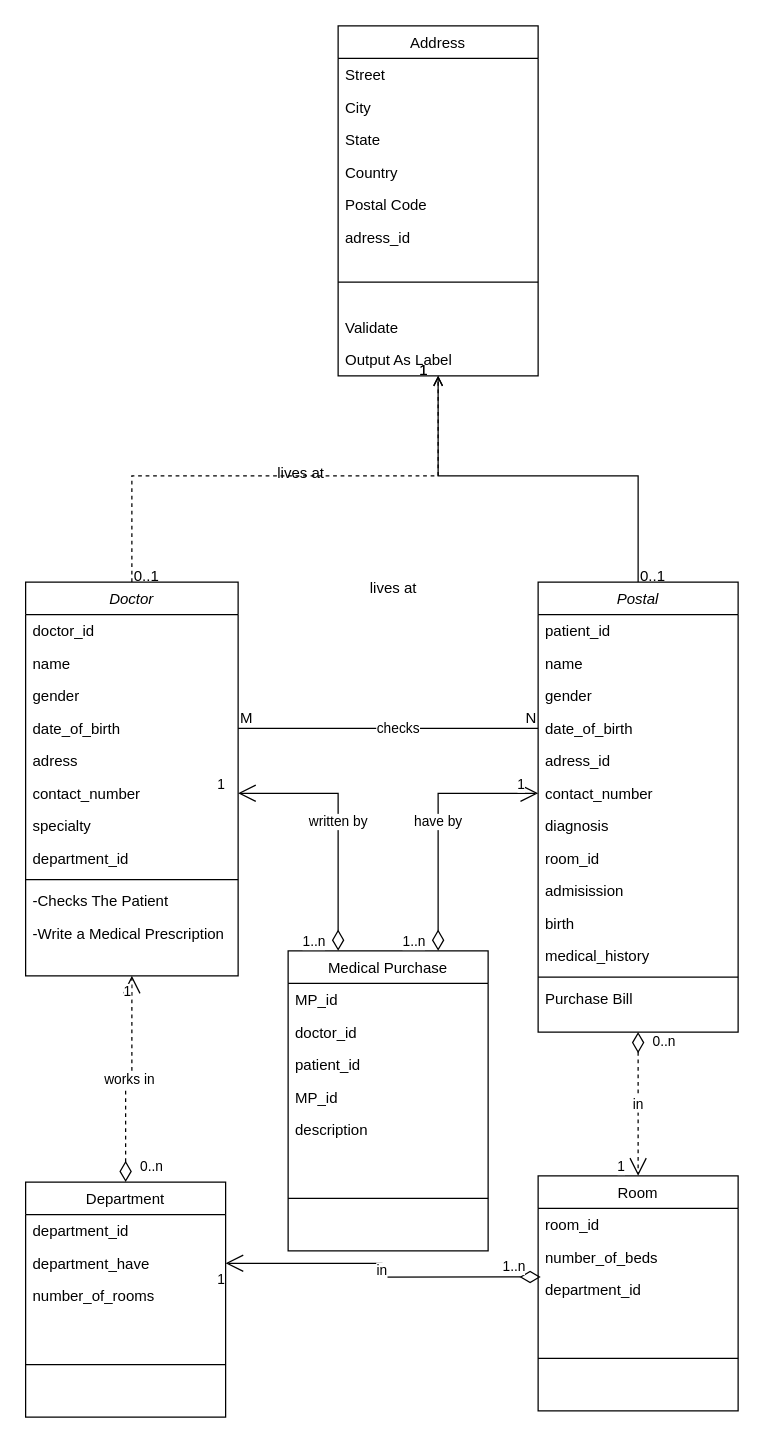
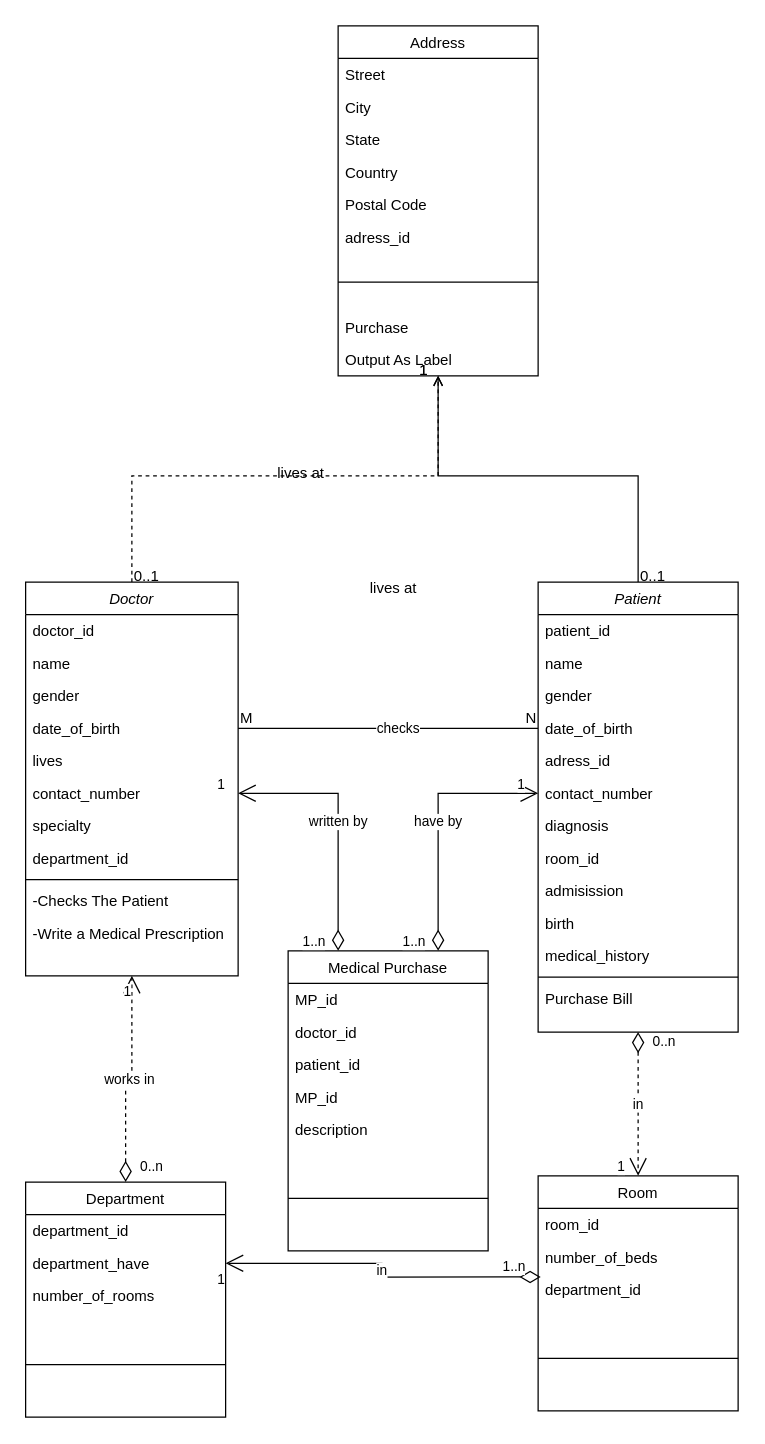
node "Validate": label "Validate" -> "Purchase"
node "Postal": label "Postal" -> "Patient"
node "adress": label "adress" -> "lives"
